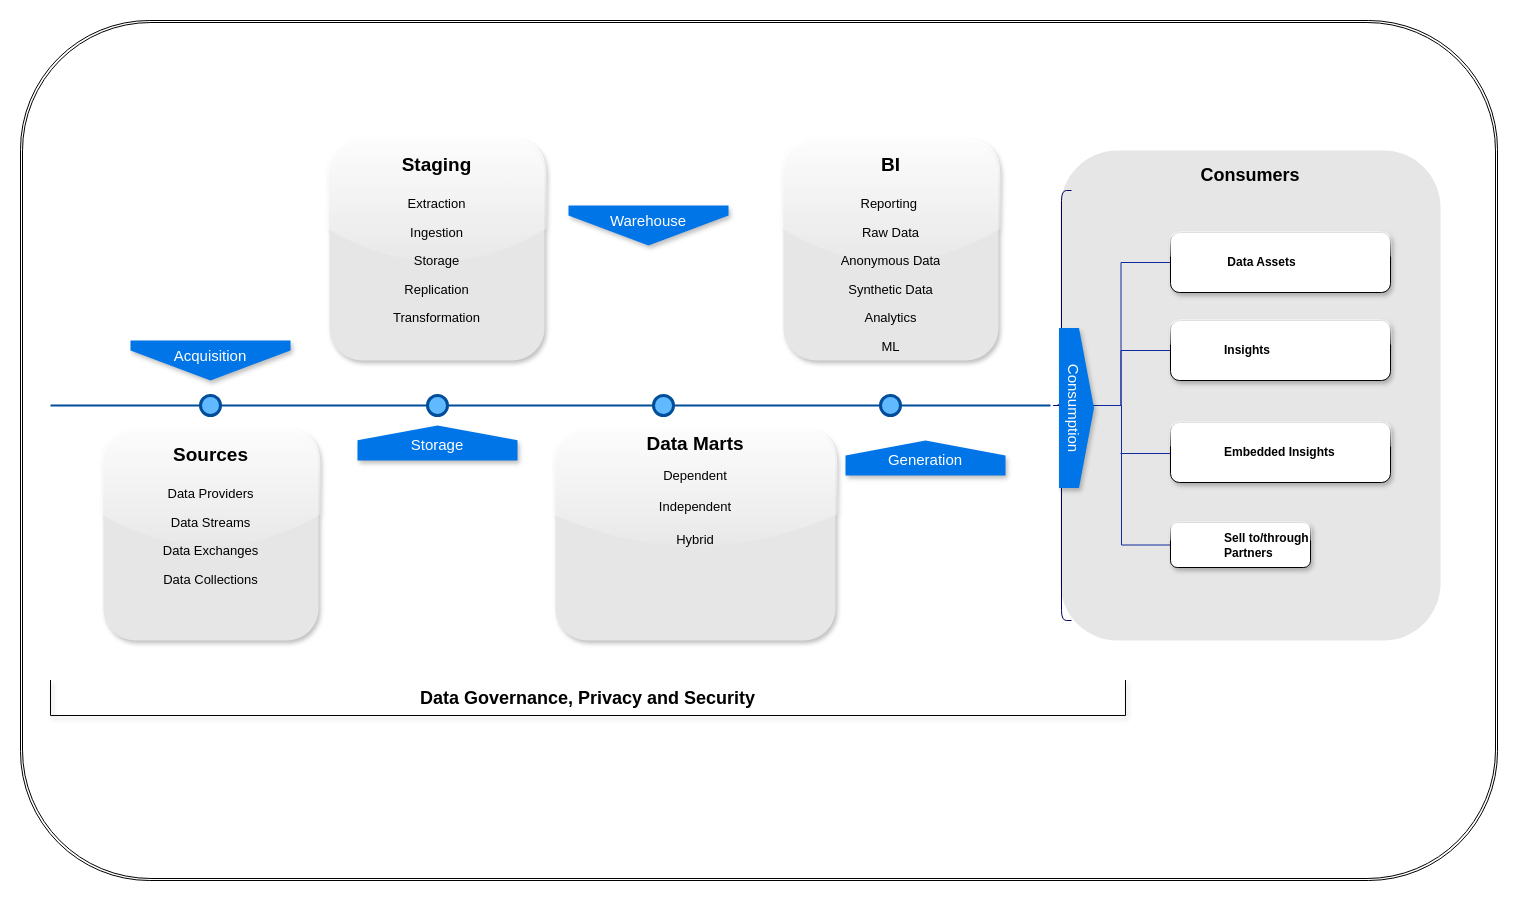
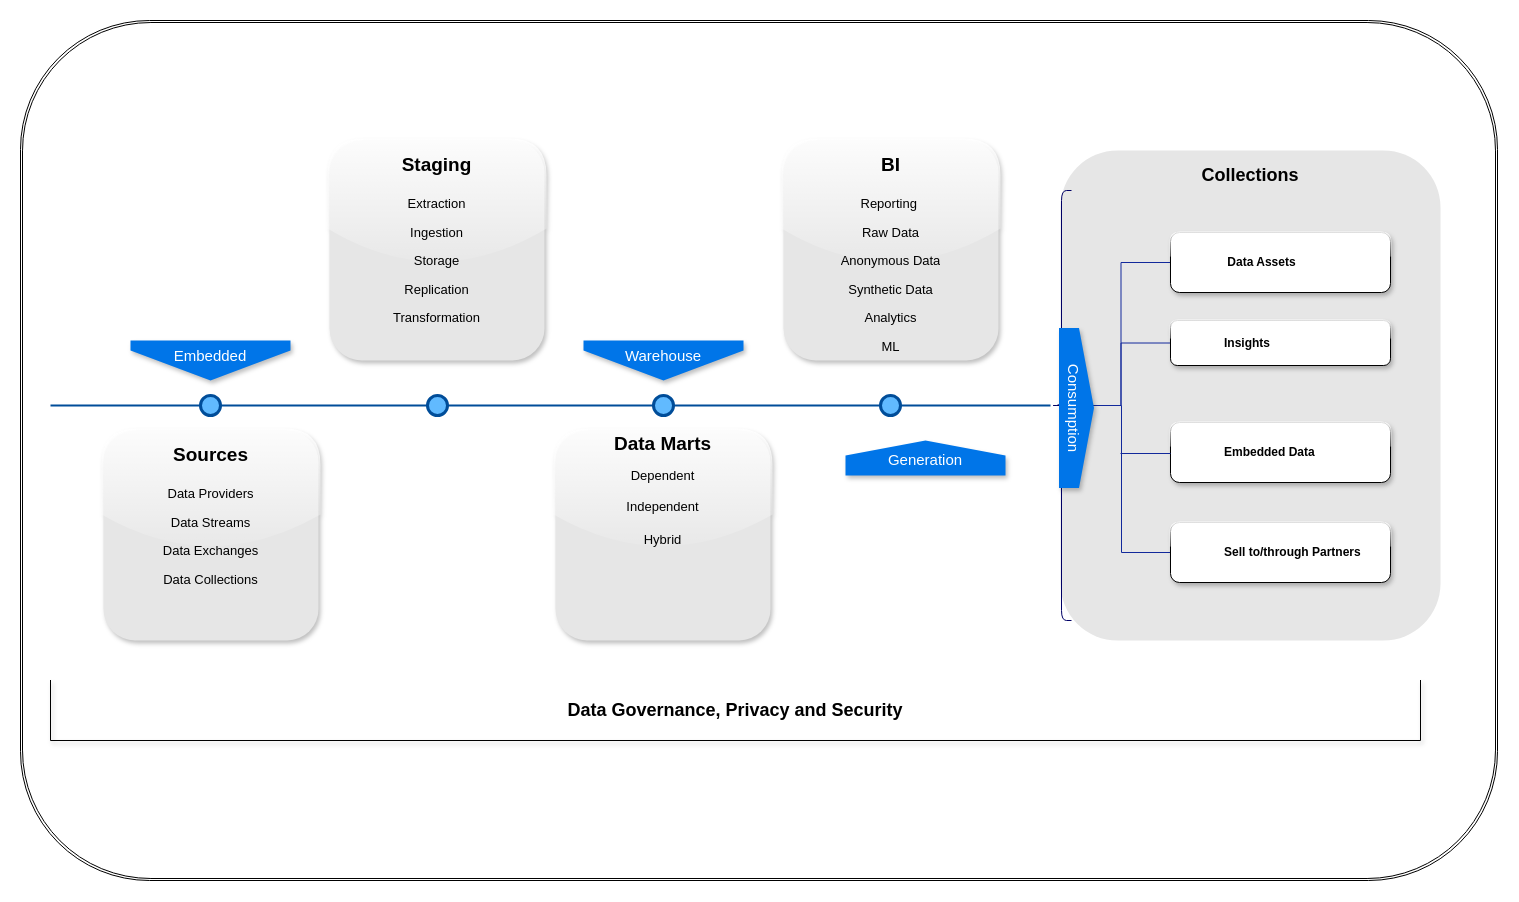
node "Consumers": label "Consumers" -> "Collections"
node "Warehouse": moved (649, 226) -> (664, 361)
node "Insights": size 220x60 -> 220x45
node "Acquisition": label "Acquisition" -> "Embedded"
node "Storage": removed
node "Embedded Insights": label "Embedded Insights" -> "Embedded Data"
node "Data Marts Dependent Independent Hybrid": size 280x210 -> 215x210
node "Sell to/through Partners": size 140x45 -> 220x60
node "Data Governance, Privacy and Security": size 1075x35 -> 1370x60
